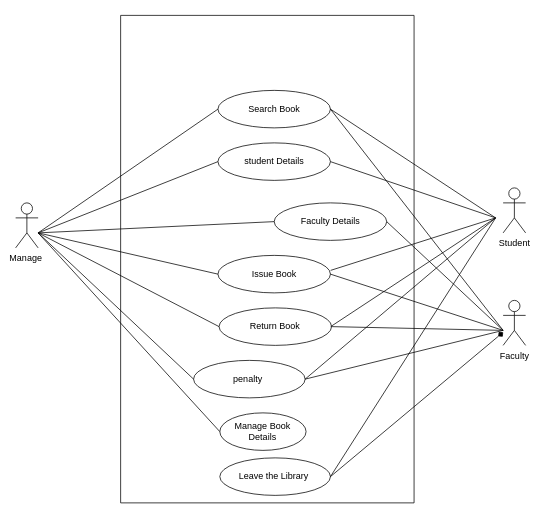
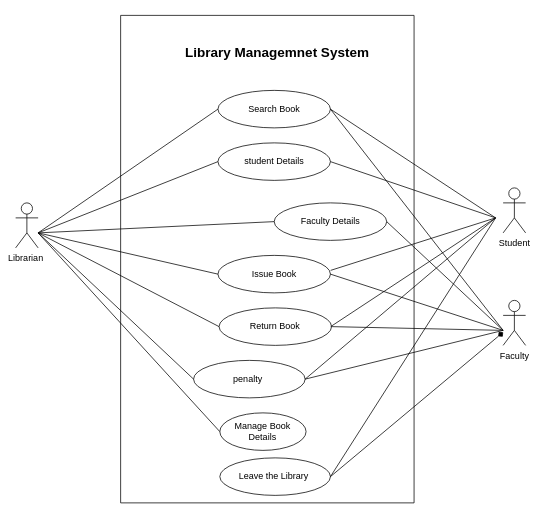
node "Library Managemnet System": added
node "Manage": label "Manage" -> "Librarian"
